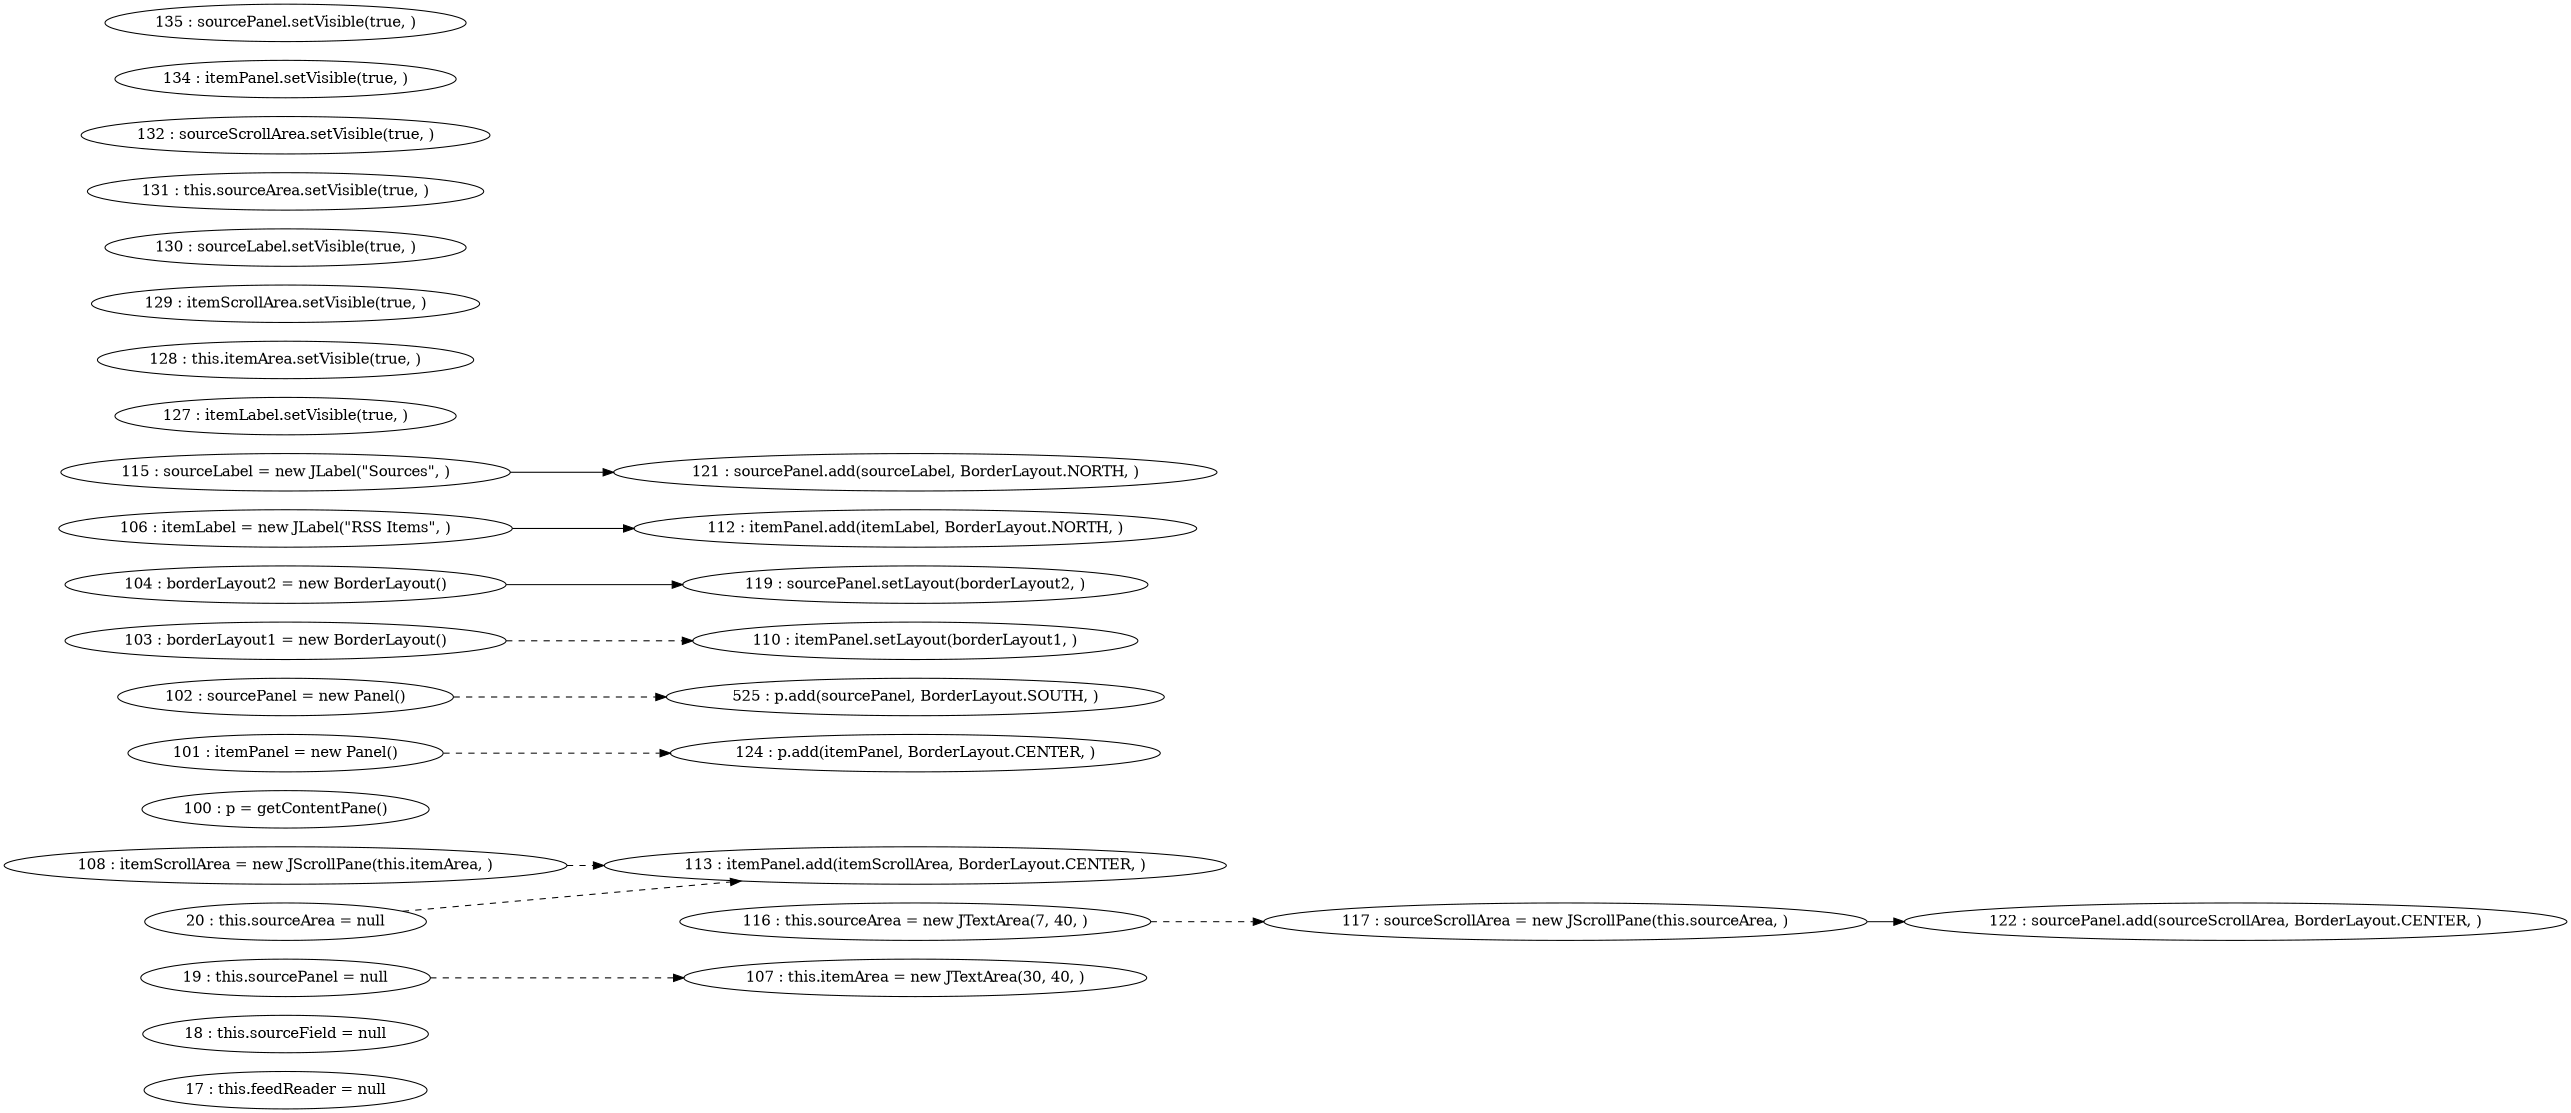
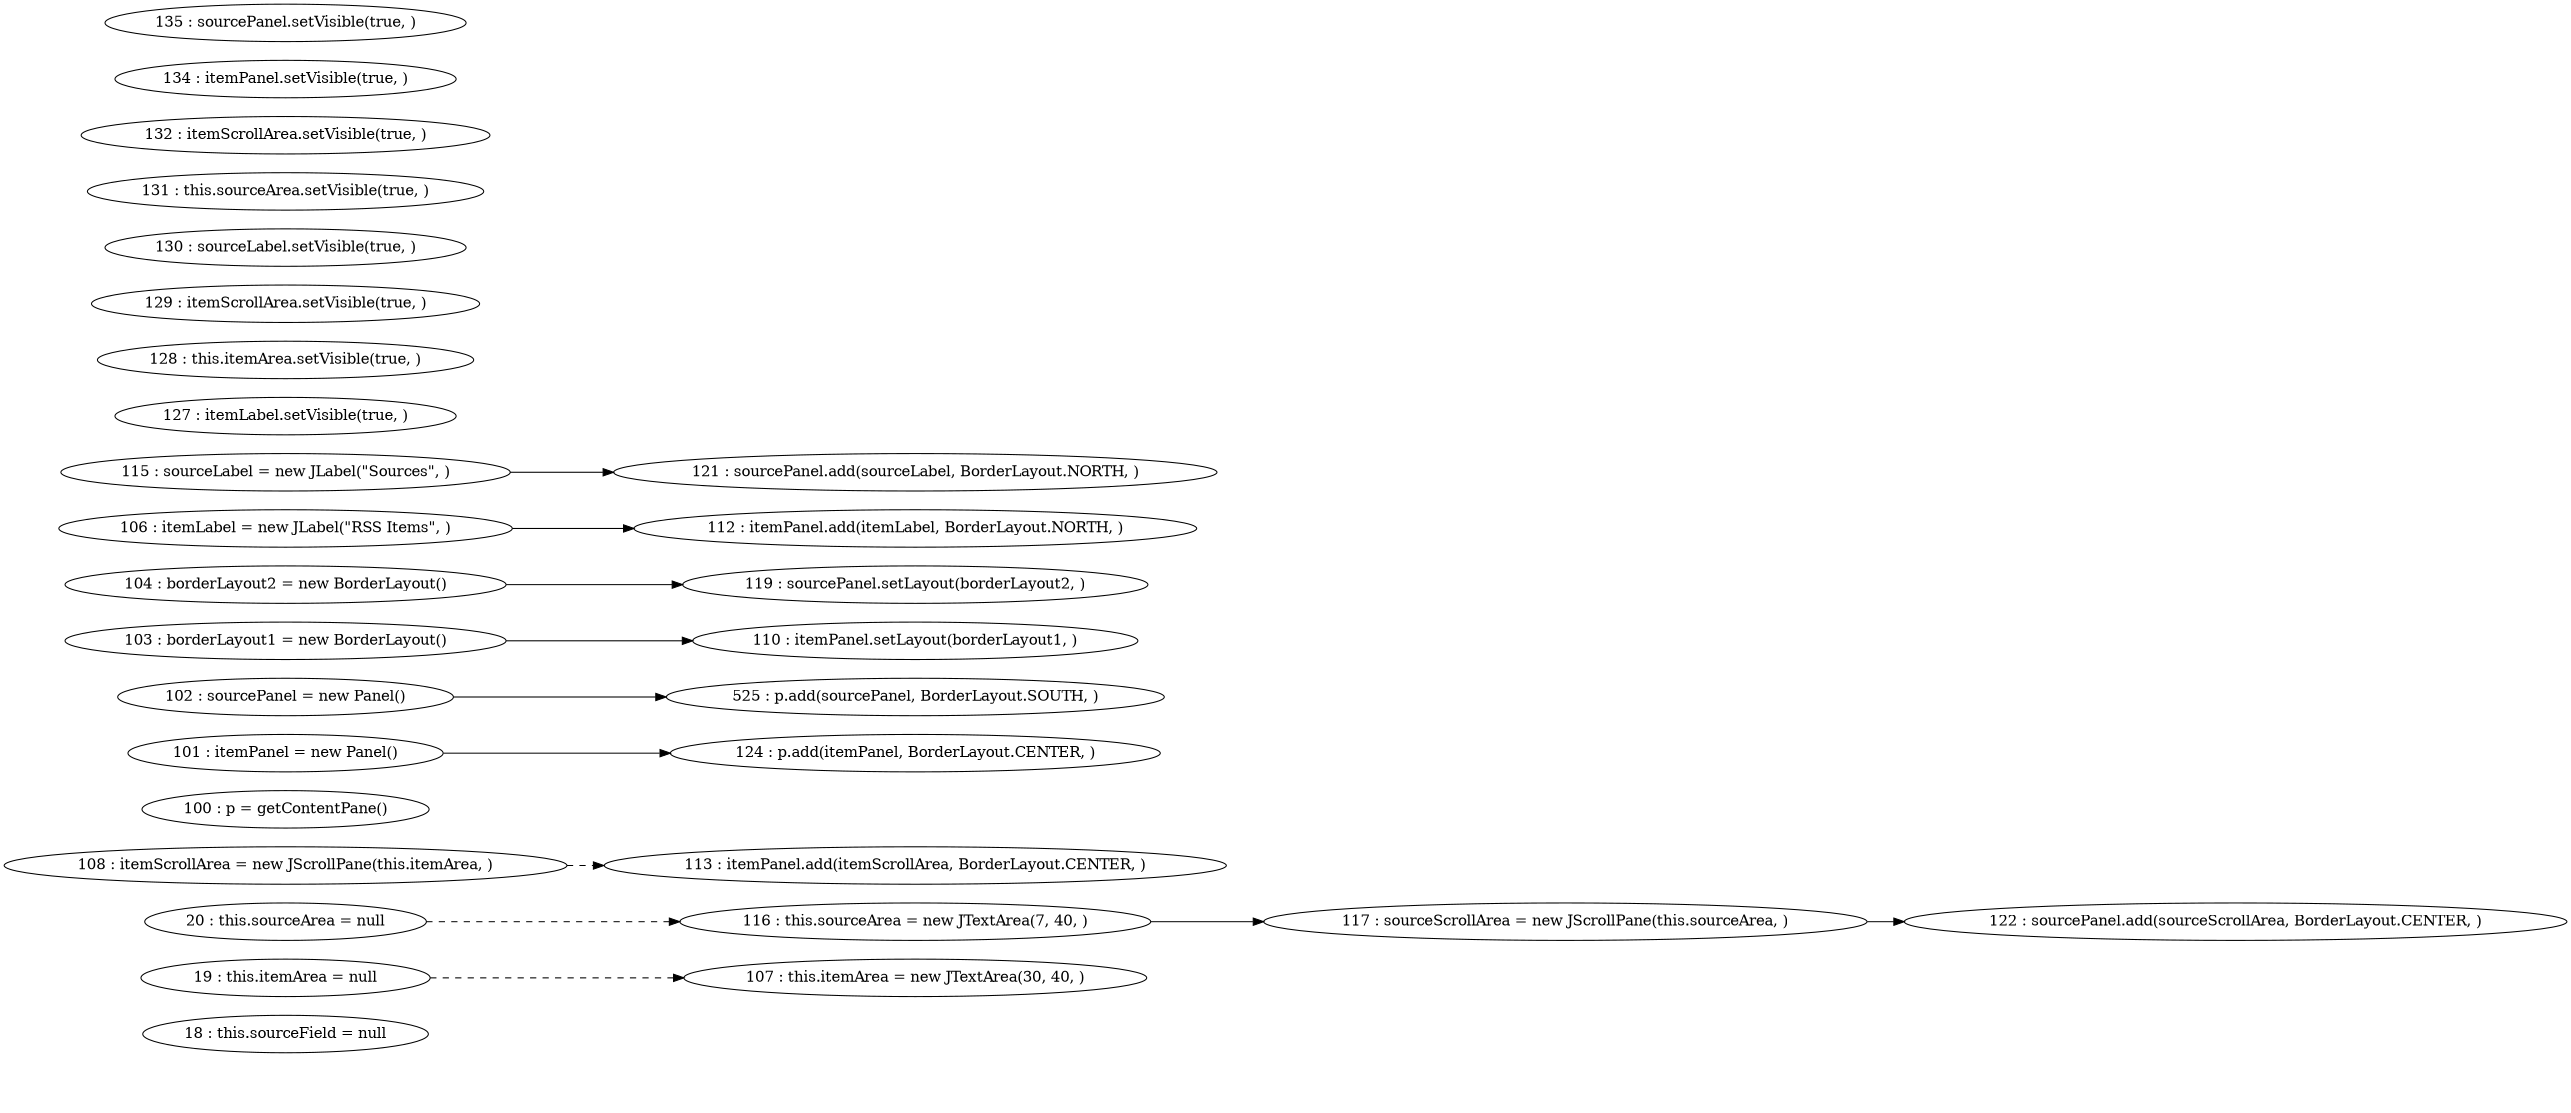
node "132 : sourceScrollArea.setVisible(true, )": label "132 : sourceScrollArea.setVisible(true, )" -> "132 : itemScrollArea.setVisible(true, )"
edge "103 : borderLayout1 = new BorderLayout()" -> "110 : itemPanel.setLayout(borderLayout1, )": style dashed -> solid
edge "102 : sourcePanel = new Panel()" -> "525 : p.add(sourcePanel, BorderLayout.SOUTH, )": style dashed -> solid
edge "101 : itemPanel = new Panel()" -> "124 : p.add(itemPanel, BorderLayout.CENTER, )": style dashed -> solid
edge "20 : this.sourceArea = null" -> "113 : itemPanel.add(itemScrollArea, BorderLayout.CENTER, )": now "20 : this.sourceArea = null" -> "116 : this.sourceArea = new JTextArea(7, 40, )"
edge "116 : this.sourceArea = new JTextArea(7, 40, )" -> "117 : sourceScrollArea = new JScrollPane(this.sourceArea, )": style dashed -> solid
node "19 : this.sourcePanel = null": label "19 : this.sourcePanel = null" -> "19 : this.itemArea = null"
node "17 : this.feedReader = null": removed
